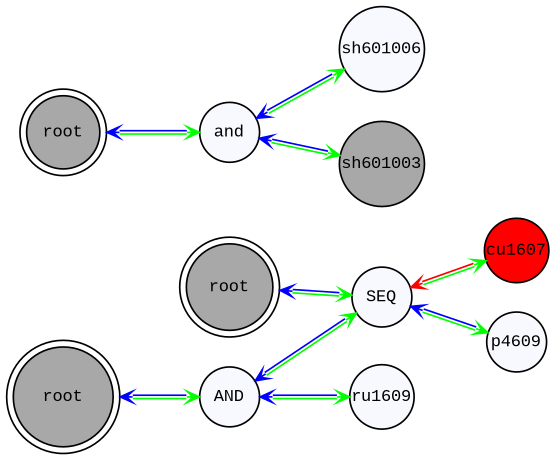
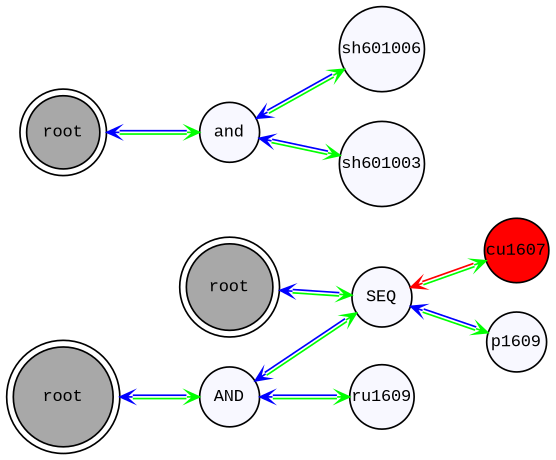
node "sh601003": fillcolor grey66 -> ghostwhite
node "p4609": label "p4609" -> "p1609"
